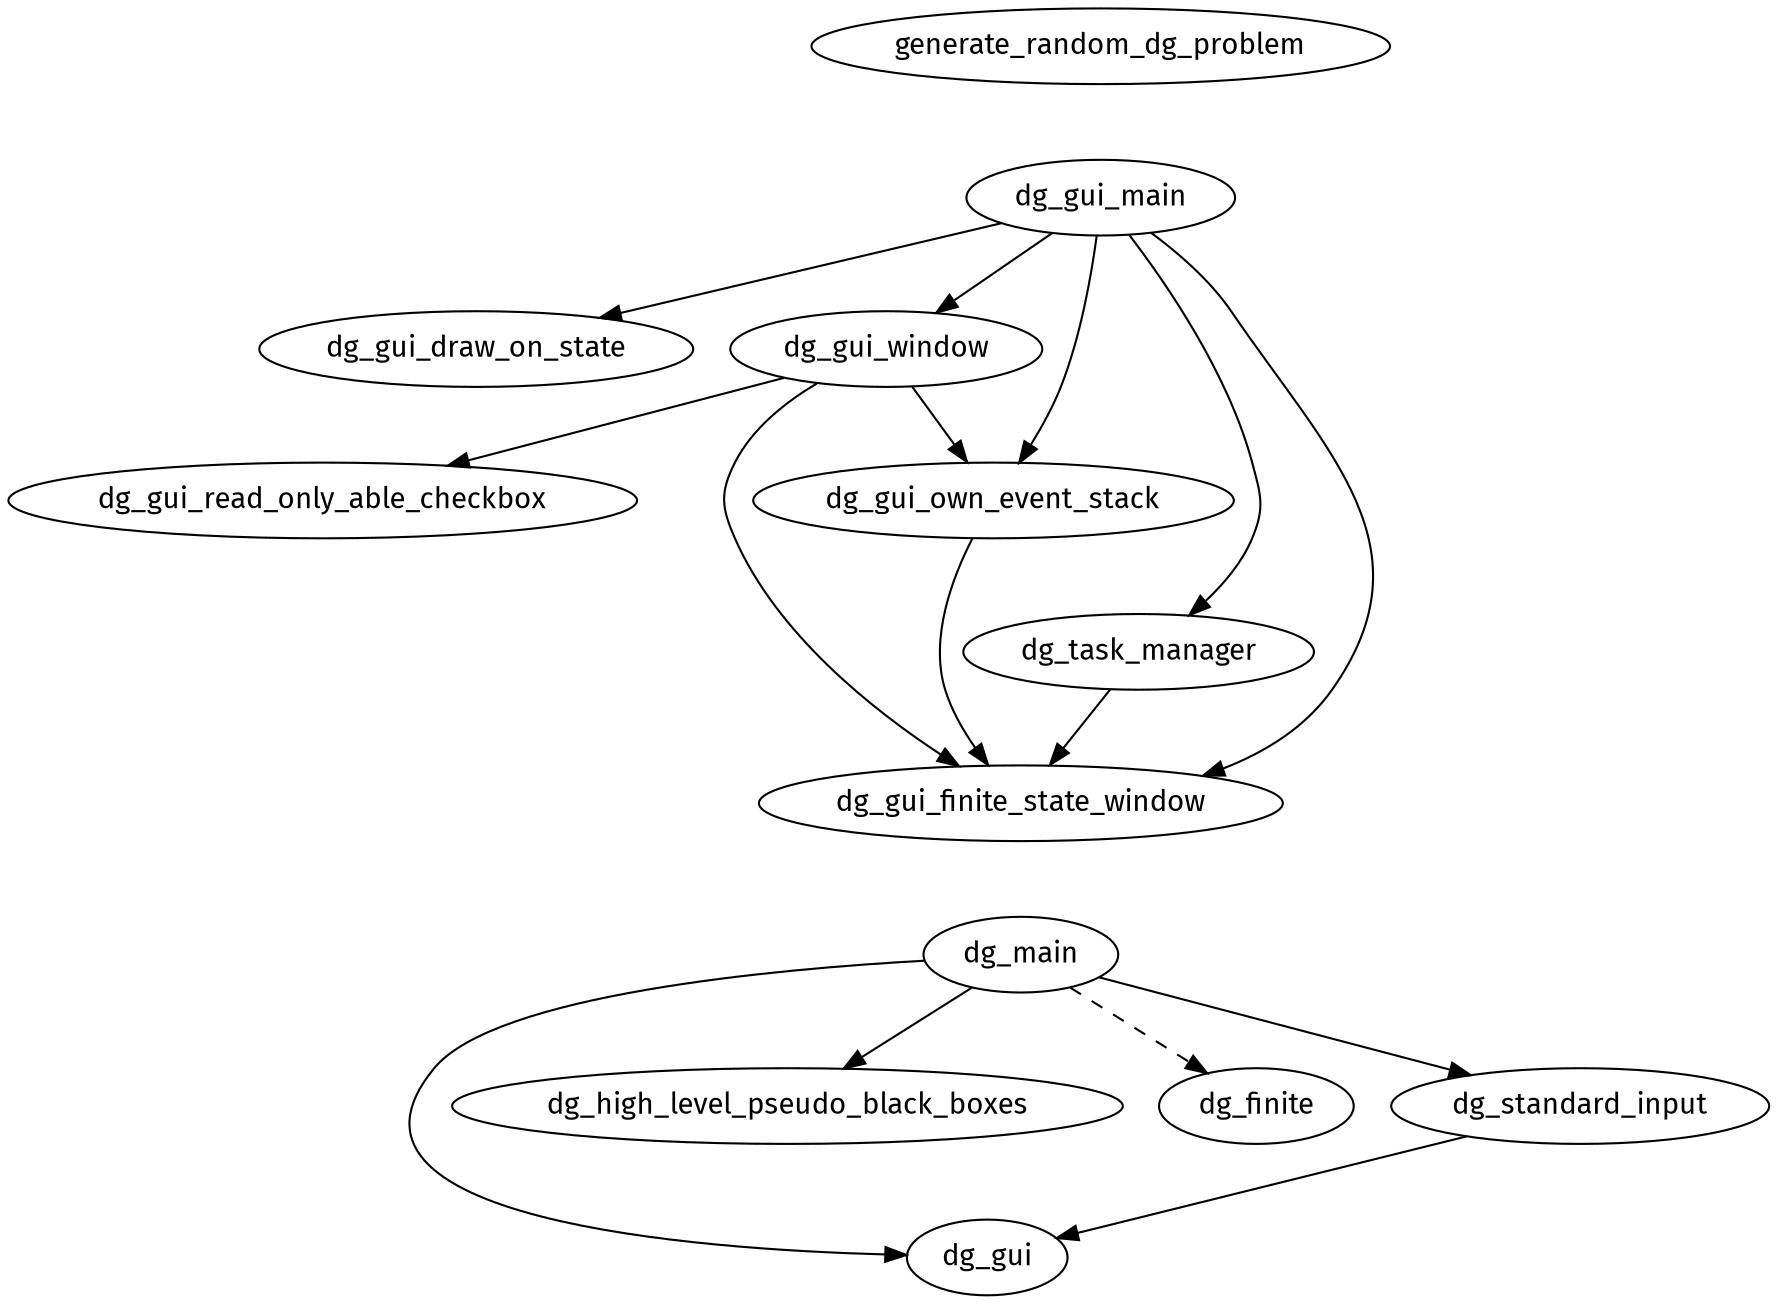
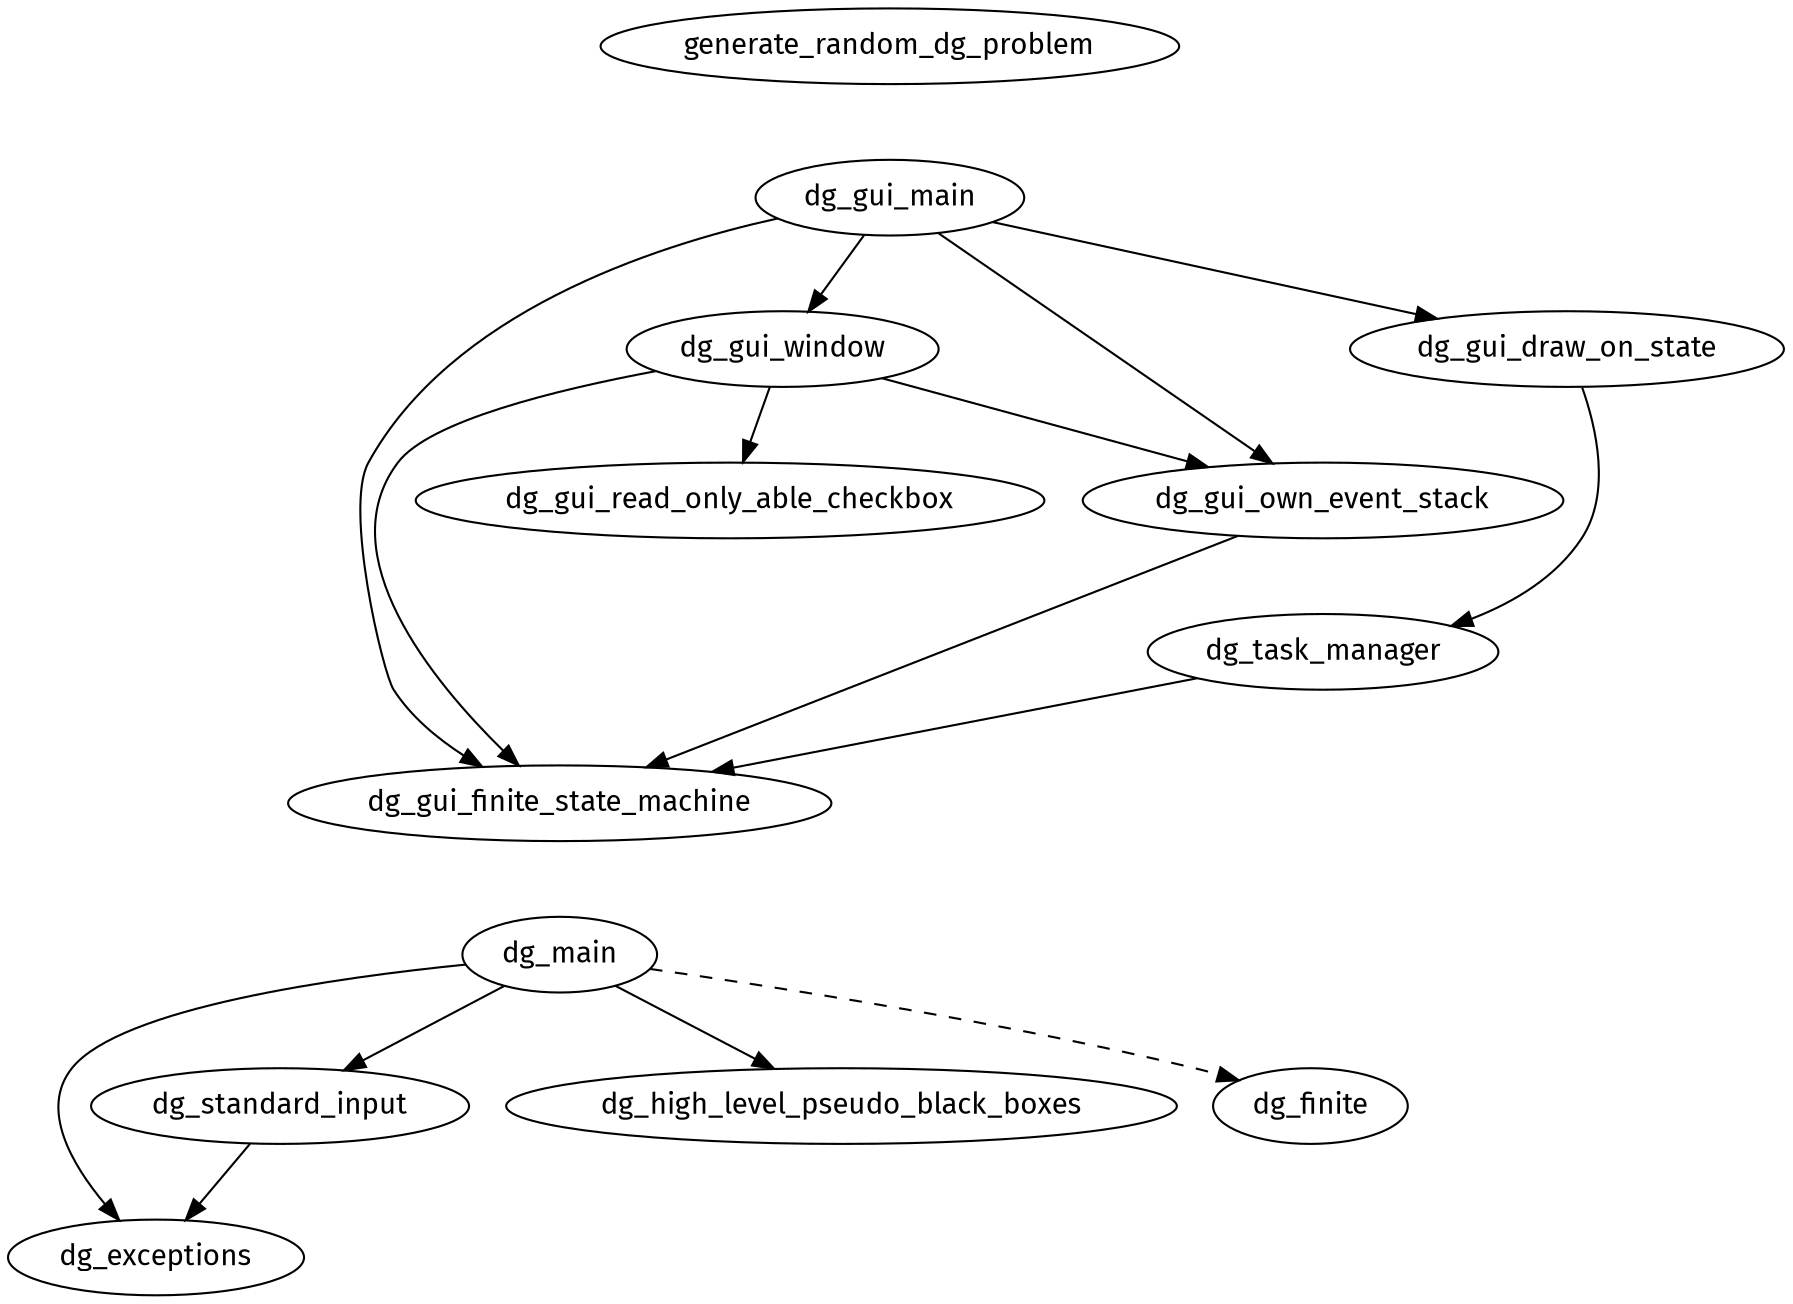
edge "dg_gui_main" -> "dg_task_manager": now "dg_gui_draw_on_state" -> "dg_task_manager"
node "dg_gui_finite_state_window": label "dg_gui_finite_state_window" -> "dg_gui_finite_state_machine"
node "dg_gui": label "dg_gui" -> "dg_exceptions"
